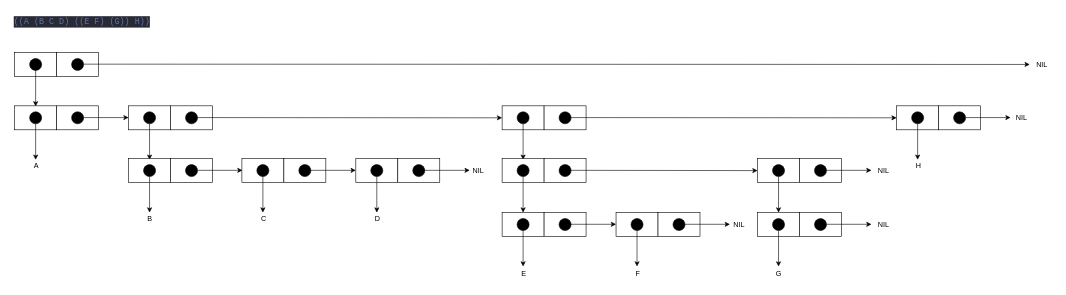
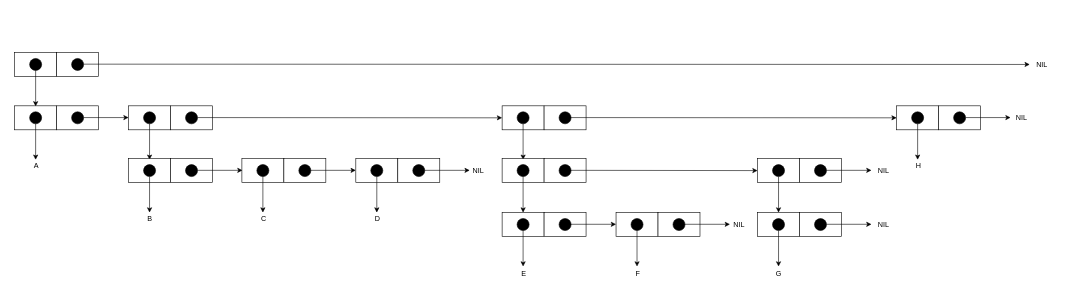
node "((A (B C D) ((E F) (G)) H))": removed
